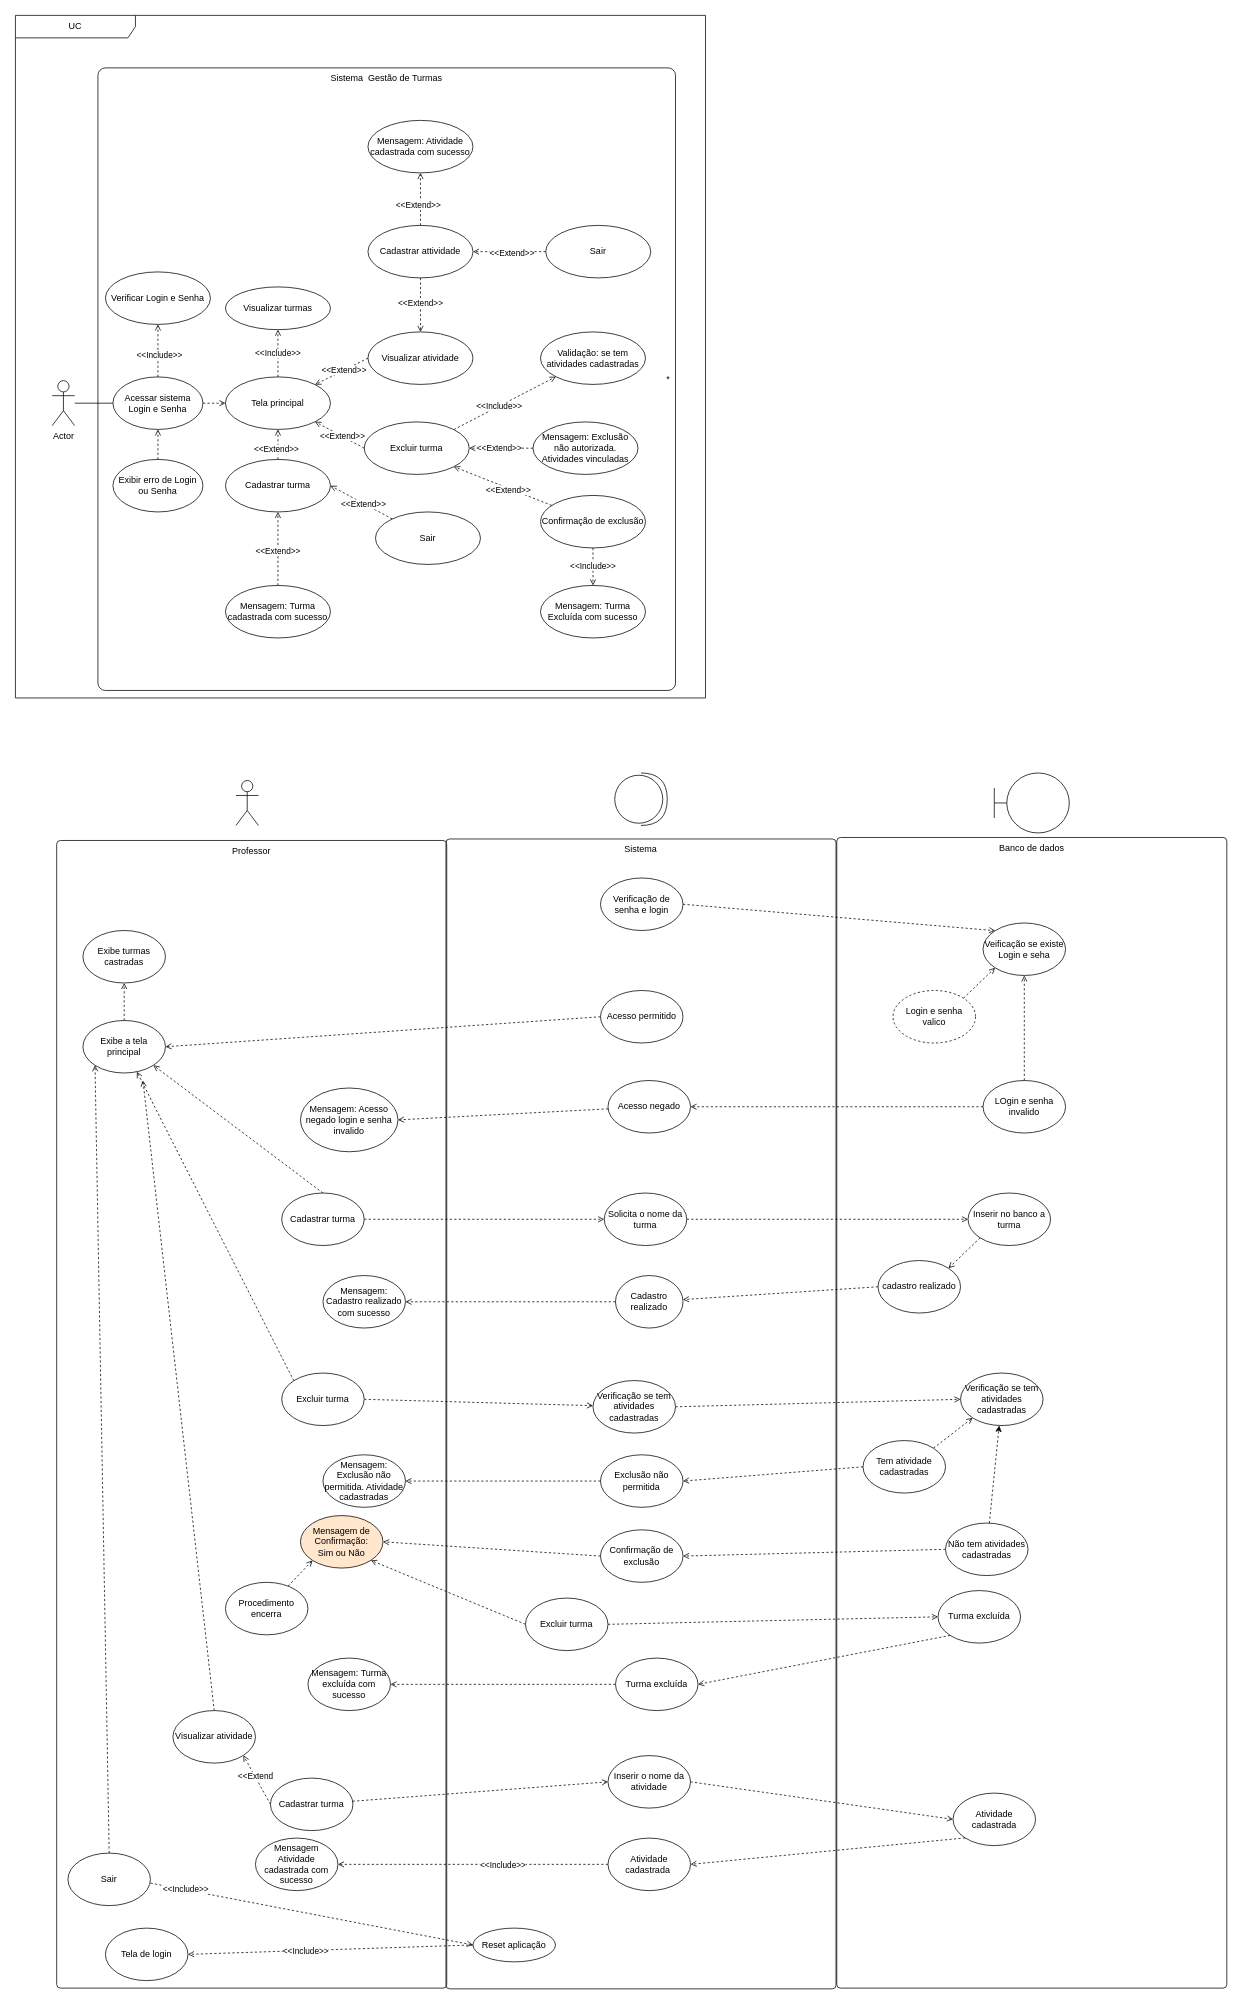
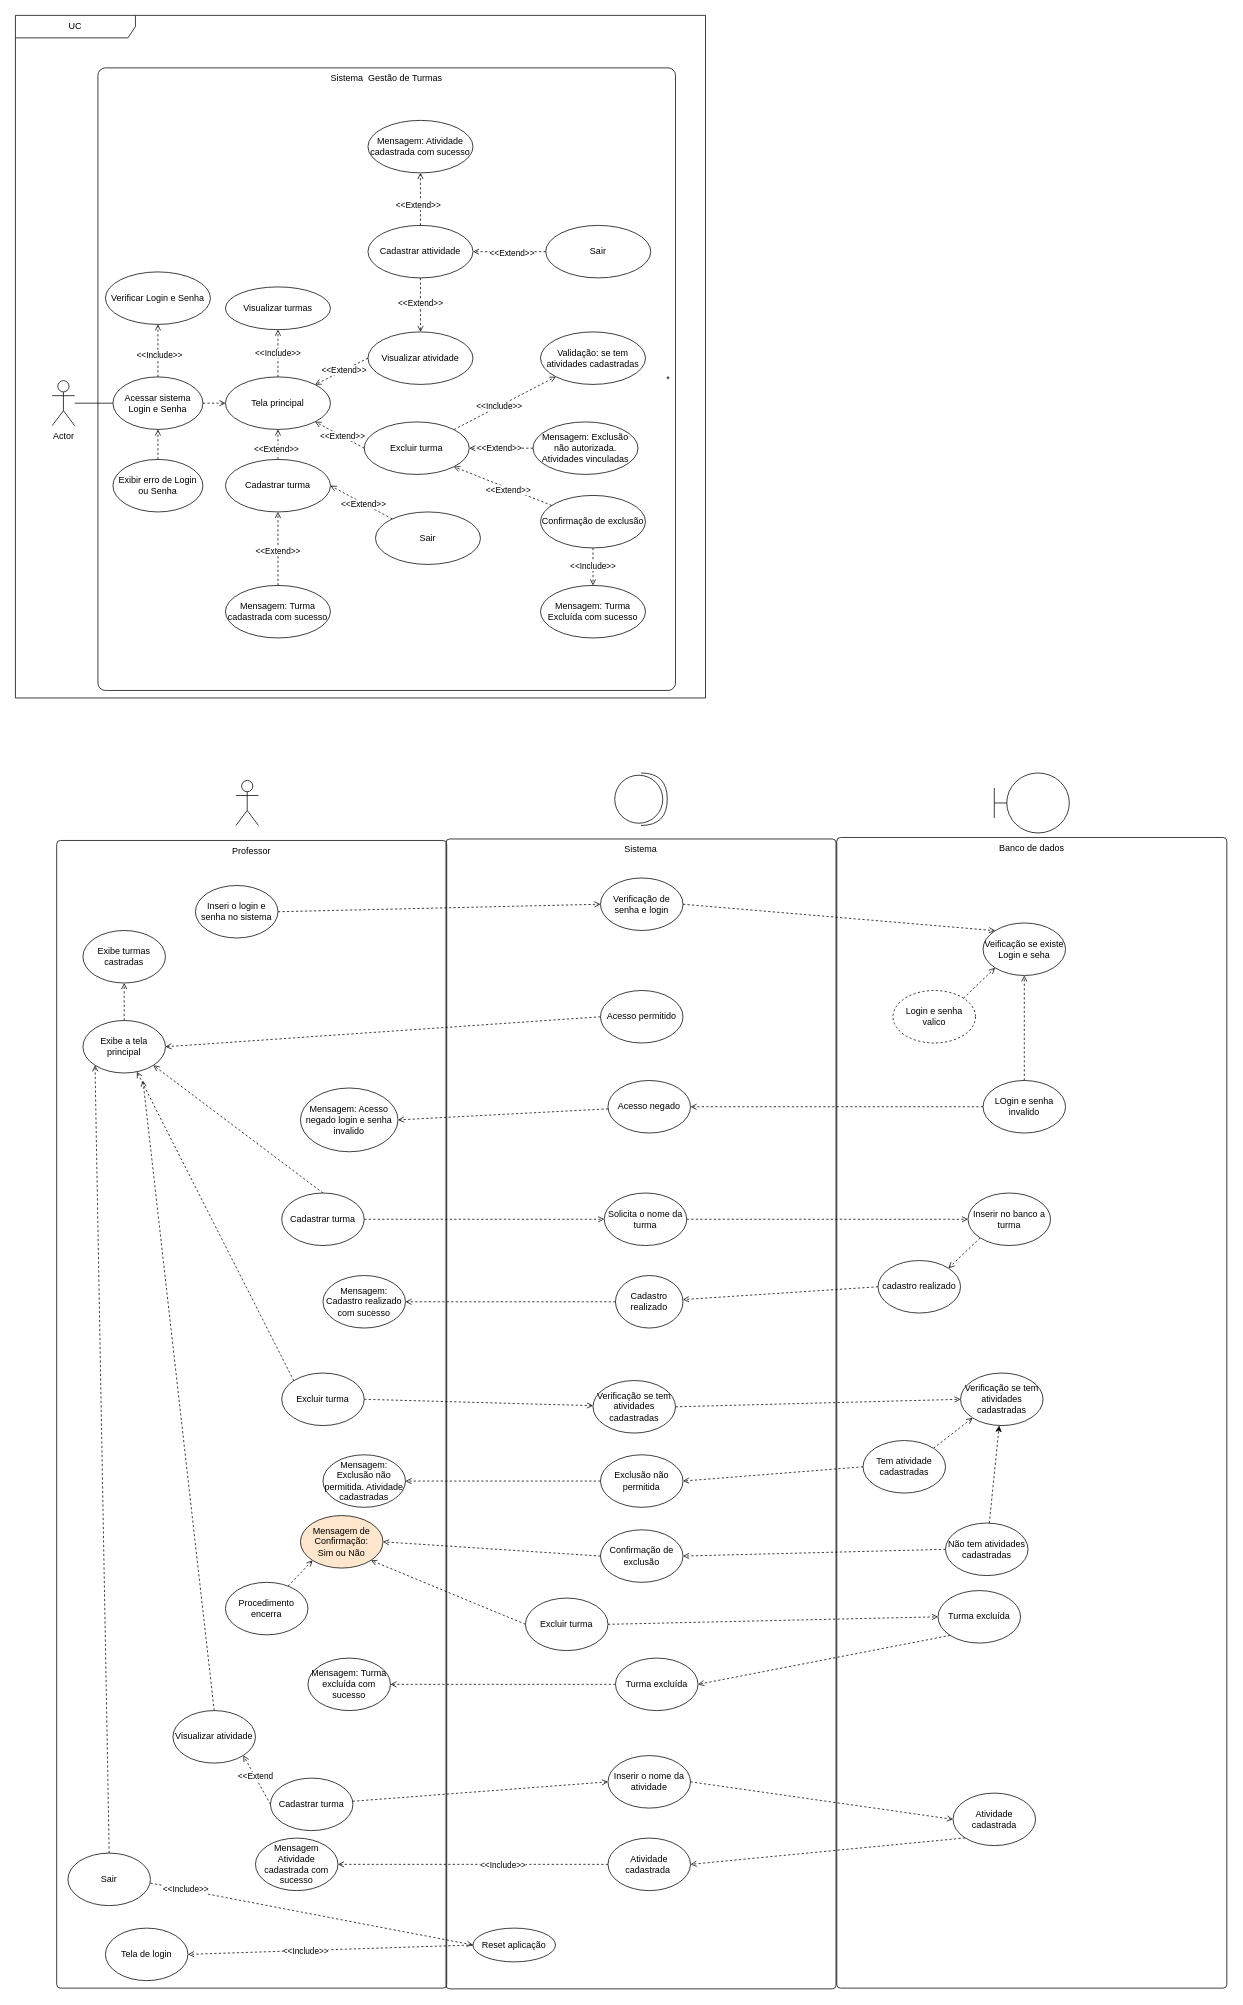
edge "Inseri o login e senha no sistema" -> "Verificação de senha e login": added
node "Inseri o login e senha no sistema": added
